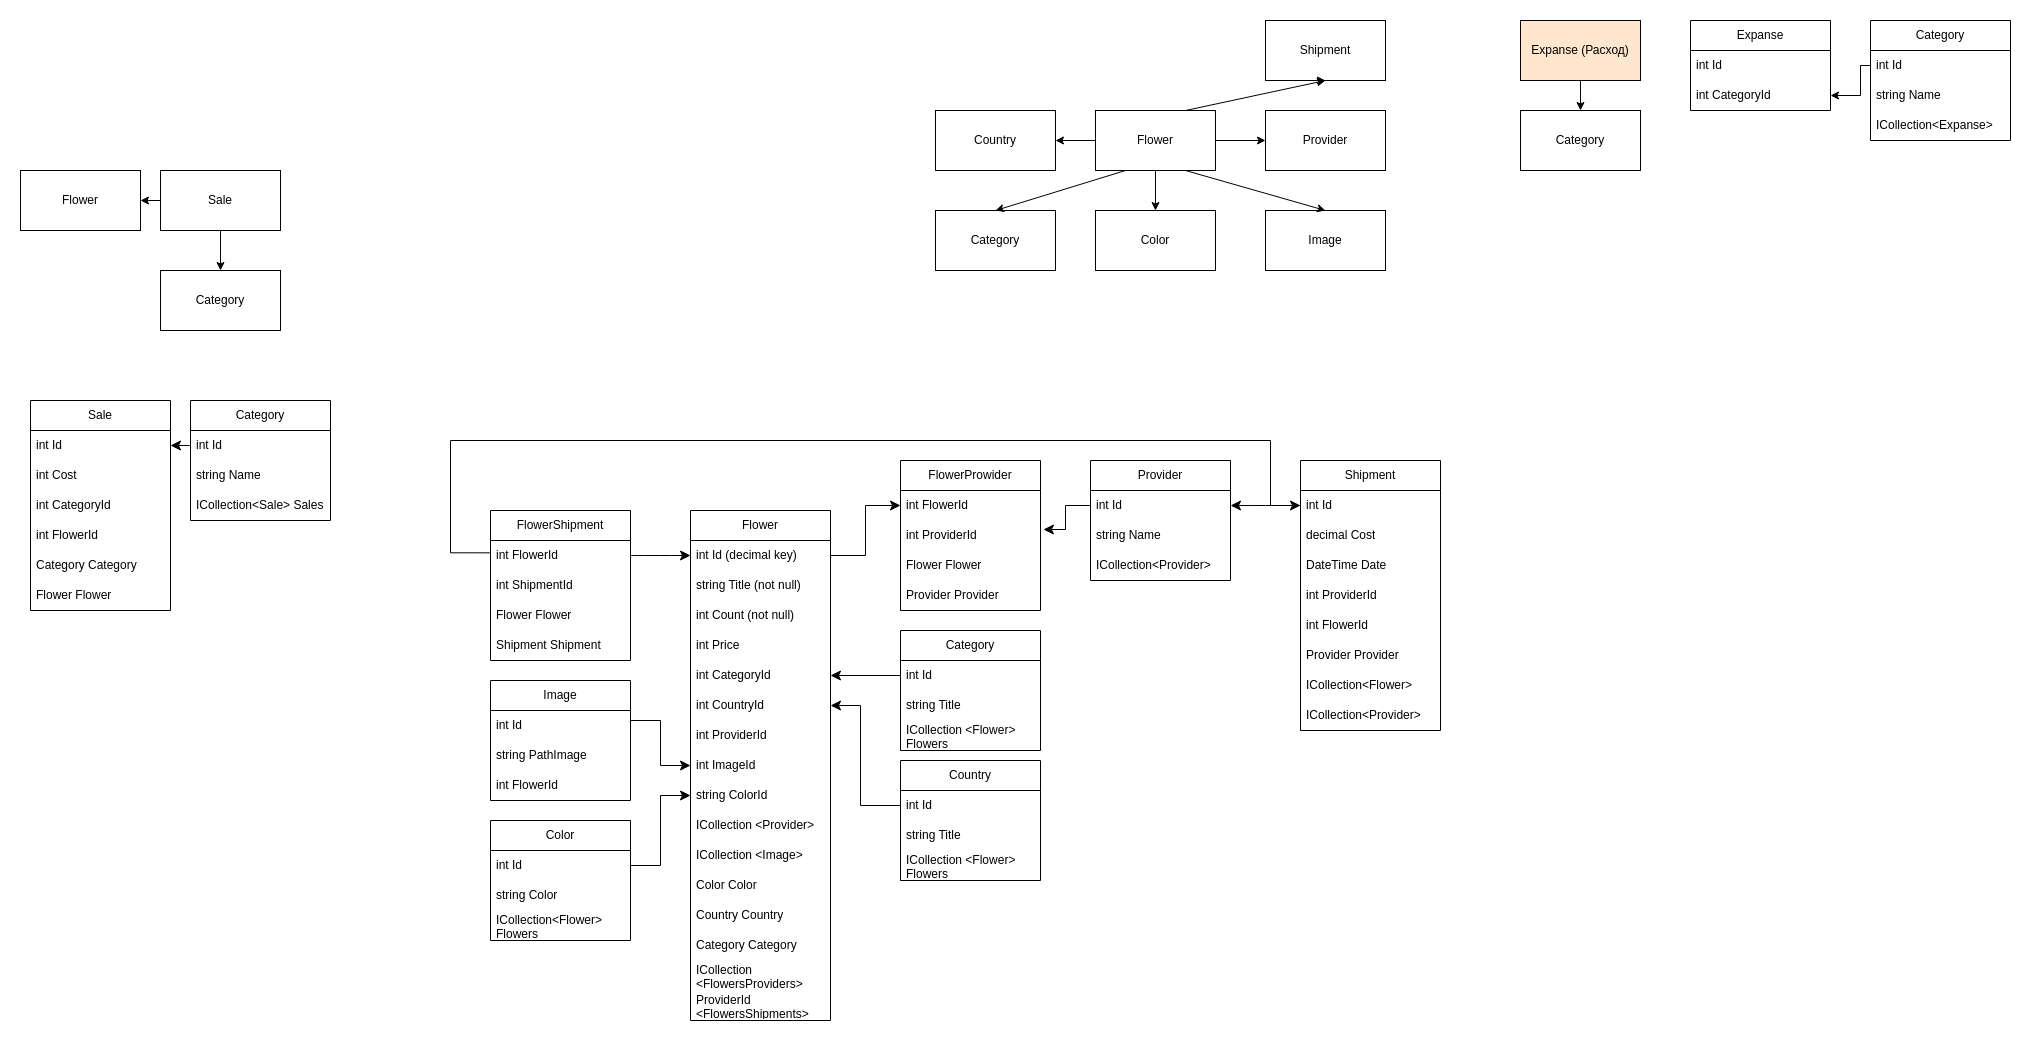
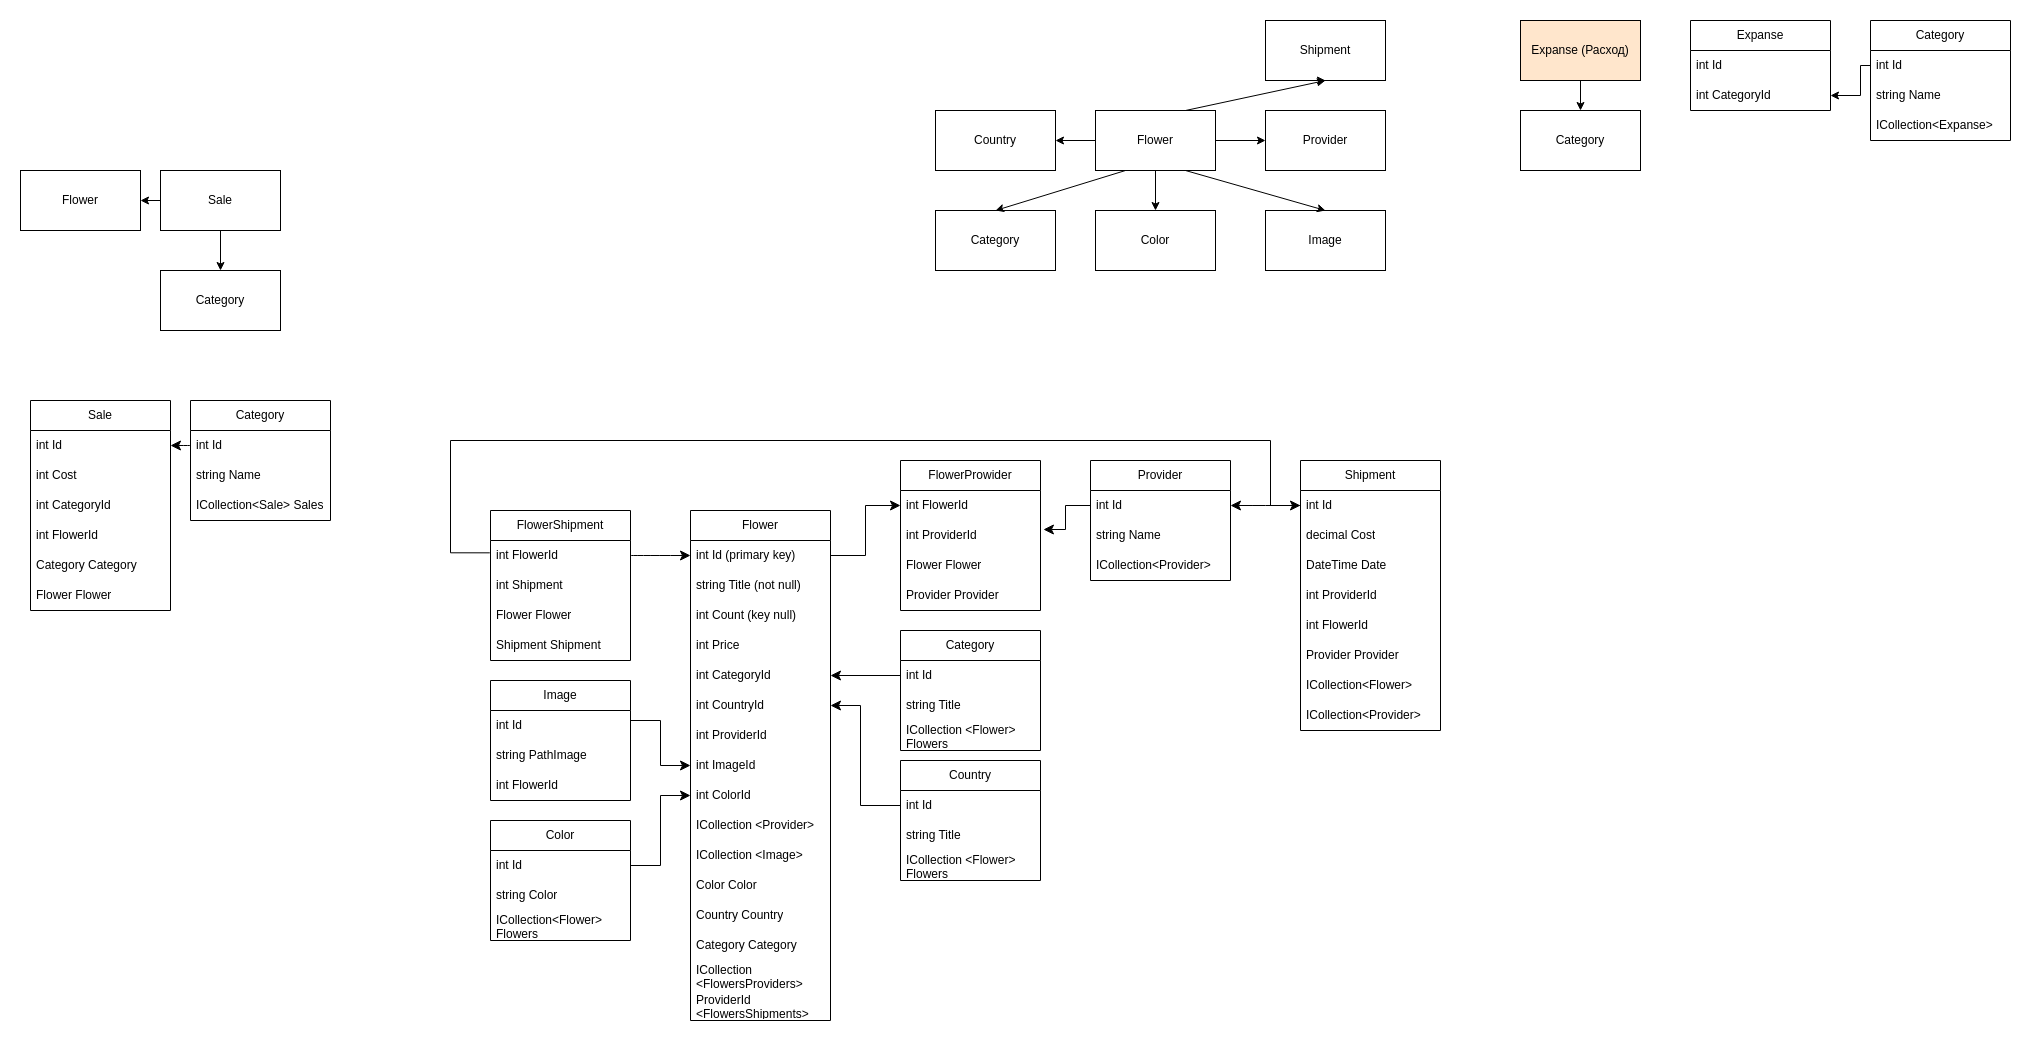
node "int Id (decimal key)": label "int Id (decimal key)" -> "int Id (primary key)"
node "int ShipmentId": label "int ShipmentId" -> "int Shipment"
node "int Count (not null)": label "int Count (not null)" -> "int Count (key null)"
node "string ColorId": label "string ColorId" -> "int ColorId"
